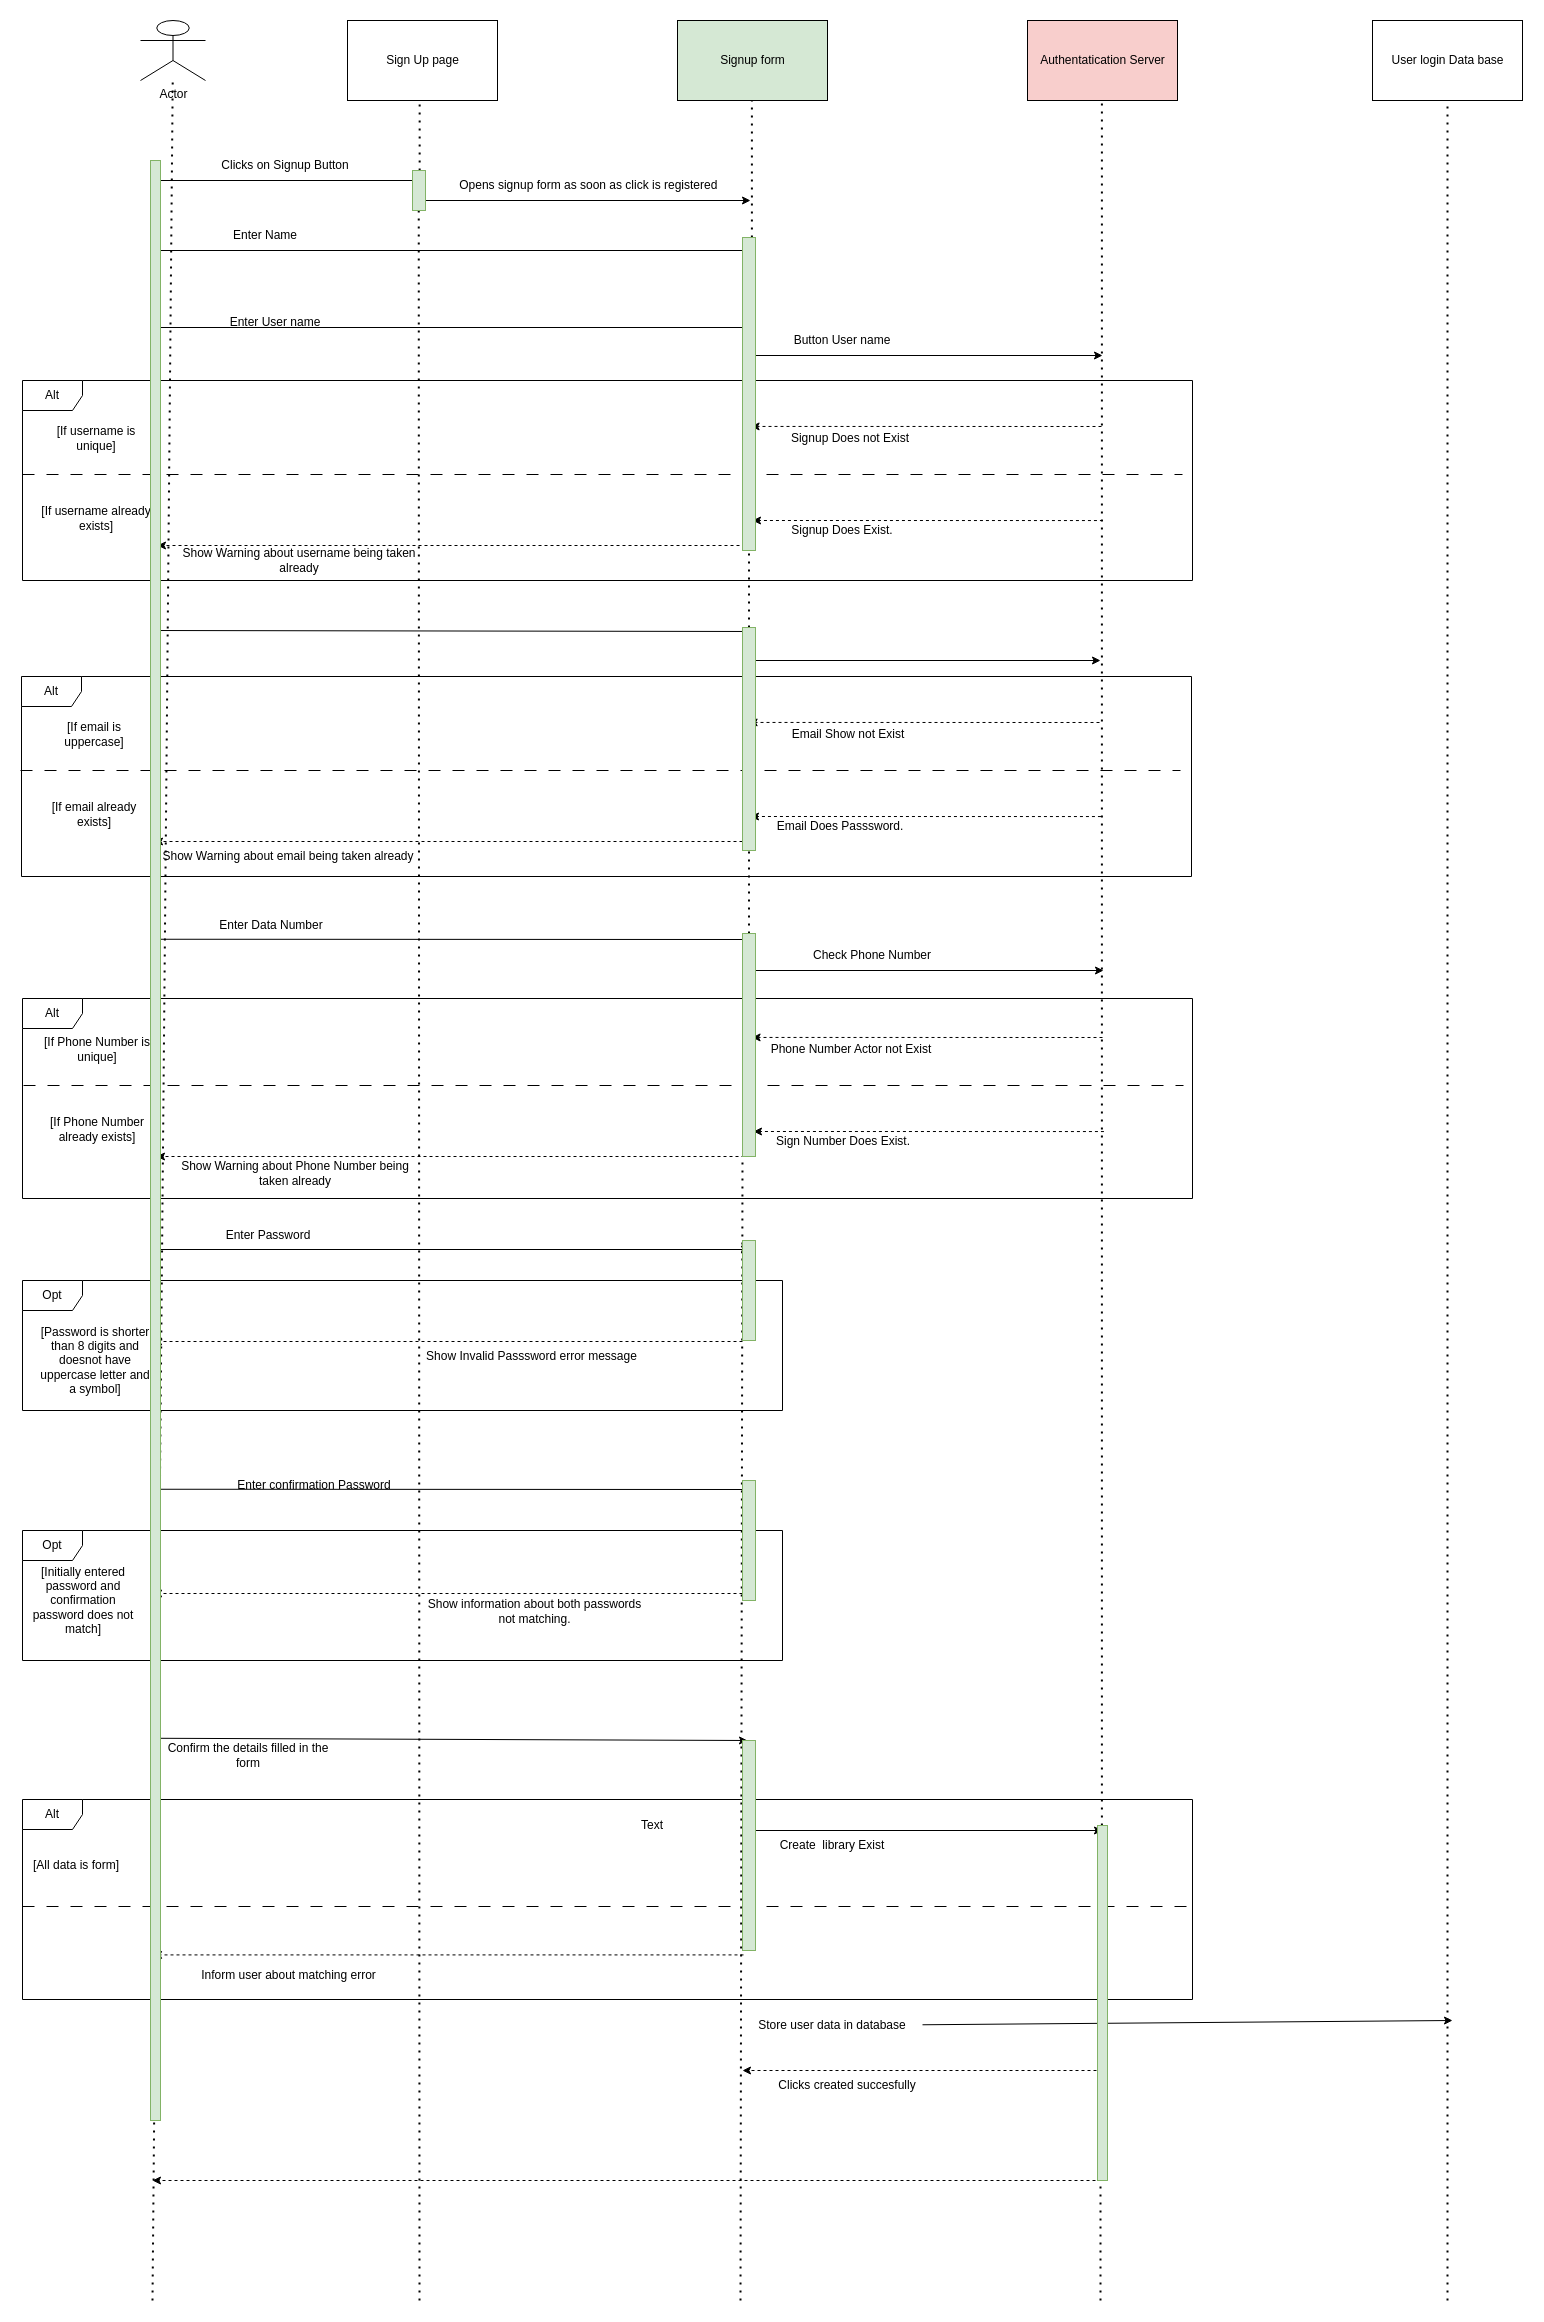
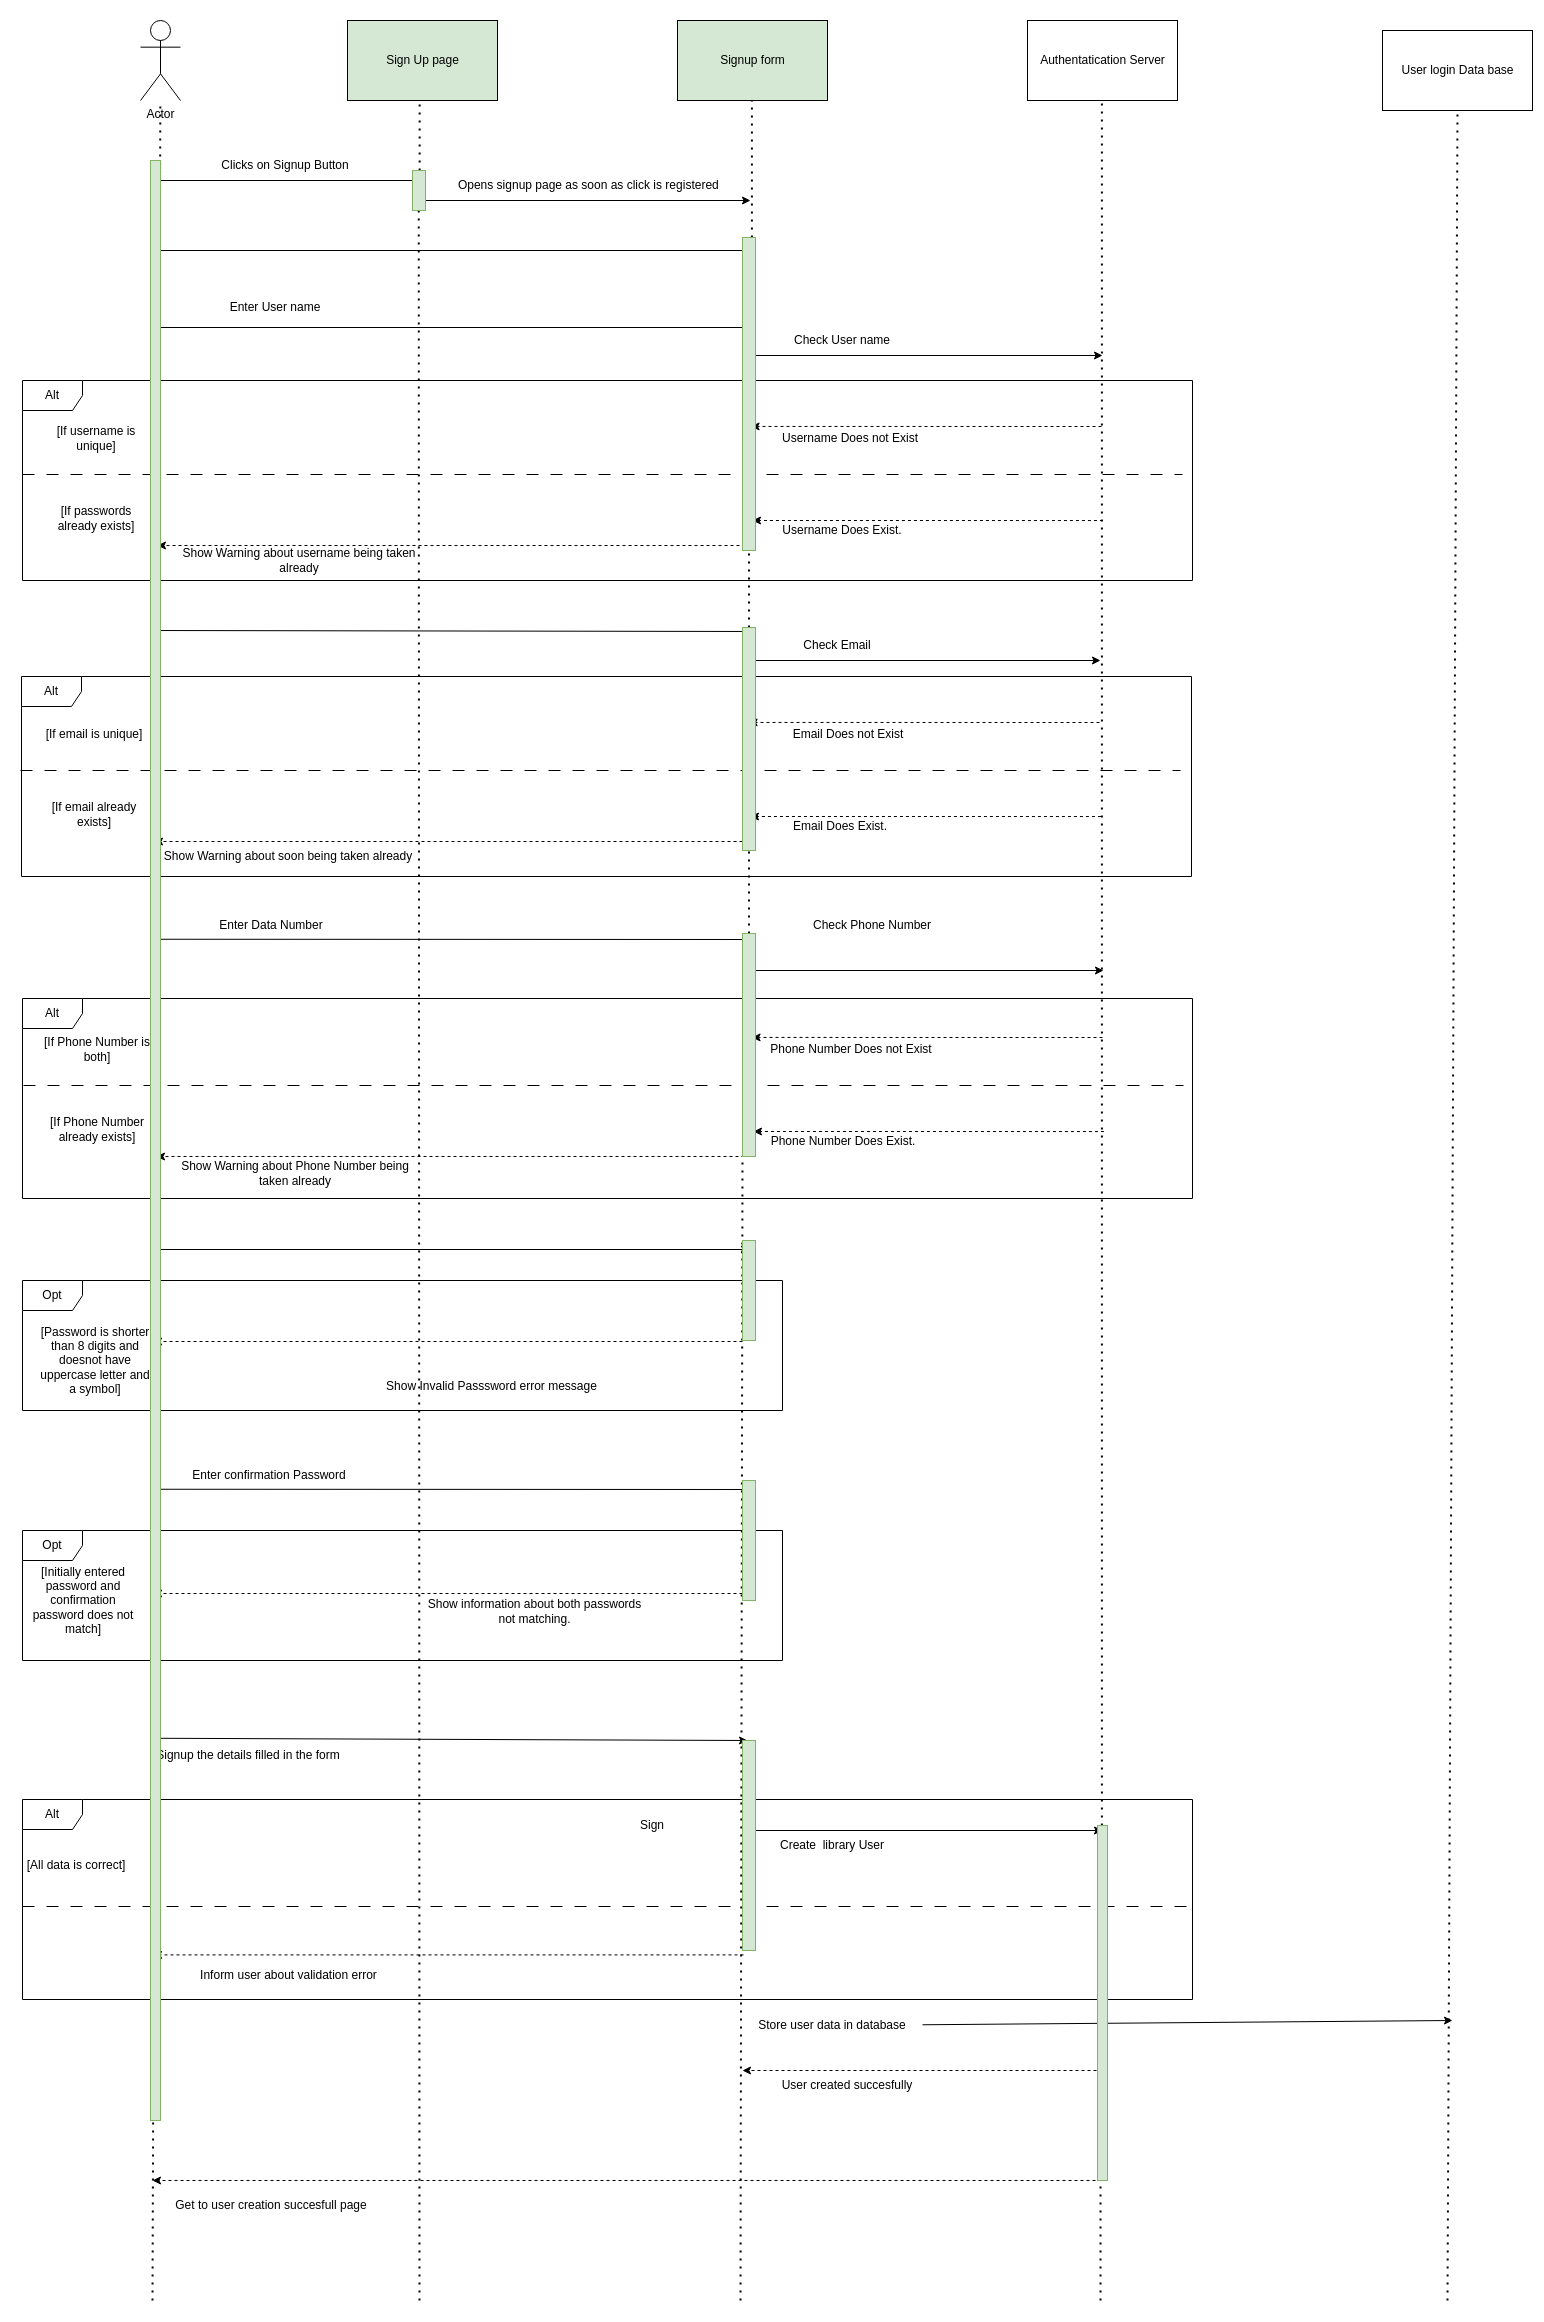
node "Actor": size 65x60 -> 40x80
node "Sign Up page": fillcolor #ffffff -> #d5e8d4
node "Authentatication Server": fillcolor #f8cecc -> #ffffff
node "User login Data base": moved (1448, 61) -> (1458, 71)
node "Opens signup form as soon as click is registered": label "Opens signup form as soon as click is registered" -> "Opens signup page as soon as click is registered"
node "Enter Name": removed
node "Enter User name": moved (276, 323) -> (276, 308)
node "Button User name": label "Button User name" -> "Check User name"
node "Signup Does not Exist": label "Signup Does not Exist" -> "Username Does not Exist"
node "[If username already exists]": label "[If username already exists]" -> "[If passwords already exists]"
node "Signup Does Exist.": label "Signup Does Exist." -> "Username Does Exist."
node "Check Email": added
node "[If email is uppercase]": label "[If email is uppercase]" -> "[If email is unique]"
node "Email Show not Exist": label "Email Show not Exist" -> "Email Does not Exist"
node "Email Does Passsword.": label "Email Does Passsword." -> "Email Does Exist."
node "Show Warning about email being taken already": label "Show Warning about email being taken already" -> "Show Warning about soon being taken already"
node "Check Phone Number": moved (873, 956) -> (873, 926)
node "[If Phone Number is unique]": label "[If Phone Number is unique]" -> "[If Phone Number is both]"
node "Phone Number Actor not Exist": label "Phone Number Actor not Exist" -> "Phone Number Does not Exist"
node "Sign Number Does Exist.": label "Sign Number Does Exist." -> "Phone Number Does Exist."
node "Enter Password": removed
node "Show Invalid Passsword error message": moved (532, 1357) -> (492, 1387)
node "Enter confirmation Password": moved (315, 1486) -> (270, 1476)
node "Confirm the details filled in the form": label "Confirm the details filled in the form" -> "Signup the details filled in the form"
node "Text": label "Text" -> "Sign"
node "Create library Exist": label "Create library Exist" -> "Create library User"
node "[All data is form]": label "[All data is form]" -> "[All data is correct]"
node "Inform user about matching error": label "Inform user about matching error" -> "Inform user about validation error"
node "Clicks created succesfully": label "Clicks created succesfully" -> "User created succesfully"
node "Get to user creation succesfull page": added
